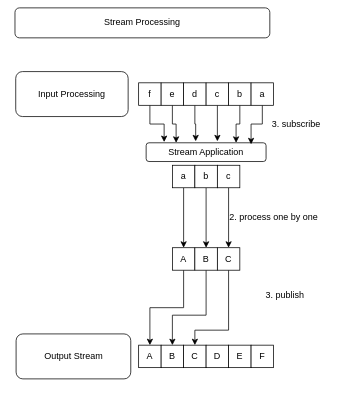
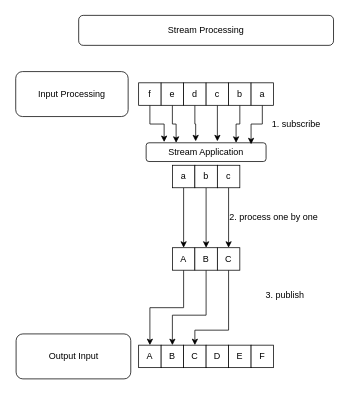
node "Stream Processing": moved (142, 23) -> (206, 30)
node "3. subscribe": label "3. subscribe" -> "1. subscribe"
node "Output Stream": label "Output Stream" -> "Output Input"
